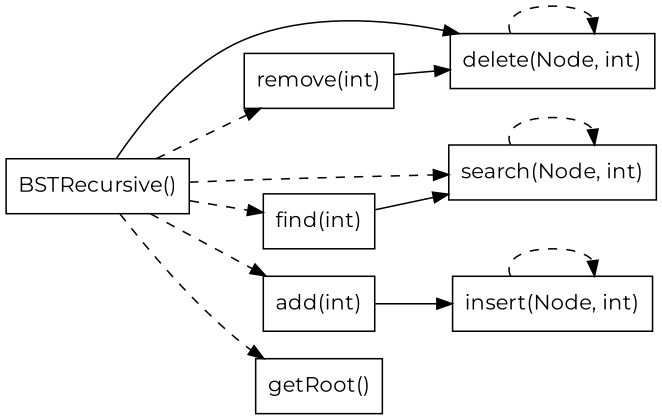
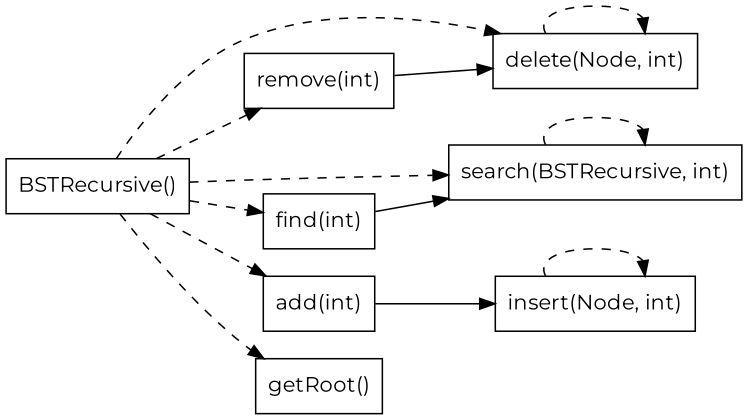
edge "BSTRecursive()" -> "delete(Node, int)": style solid -> dashed
node "search(Node, int)": label "search(Node, int)" -> "search(BSTRecursive, int)"
